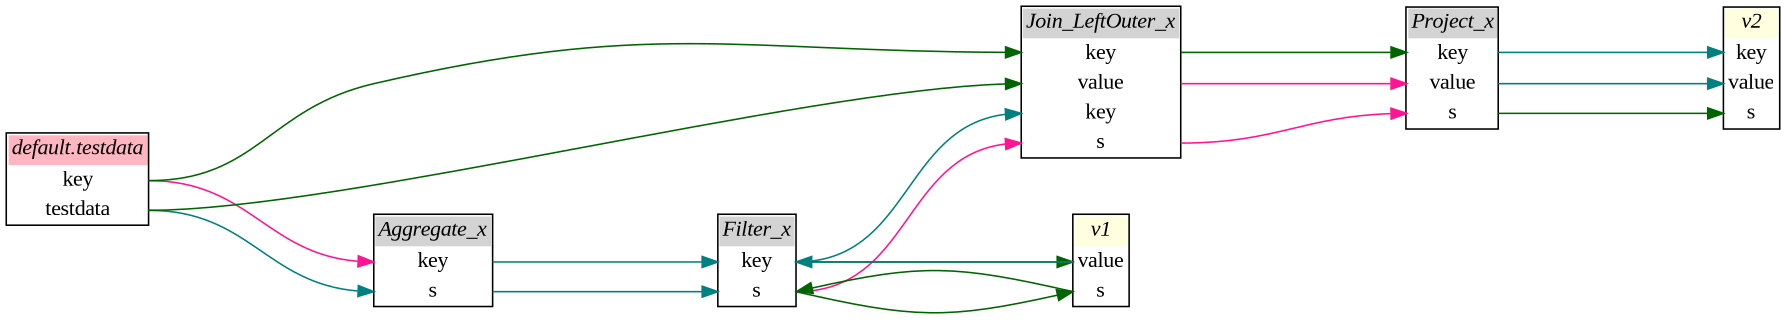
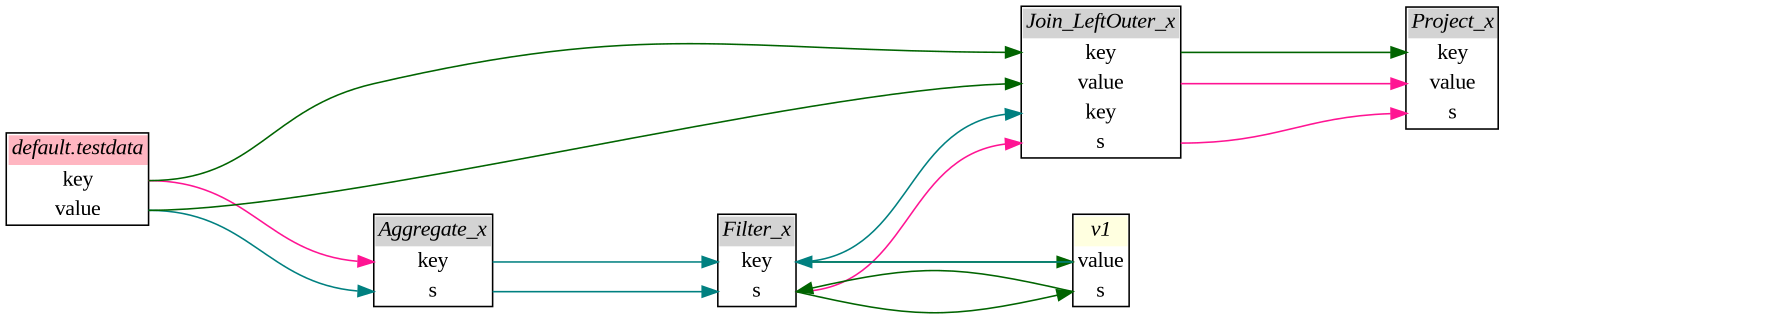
node "v2": removed
node "default.testdata": text "testdata" -> "value"
